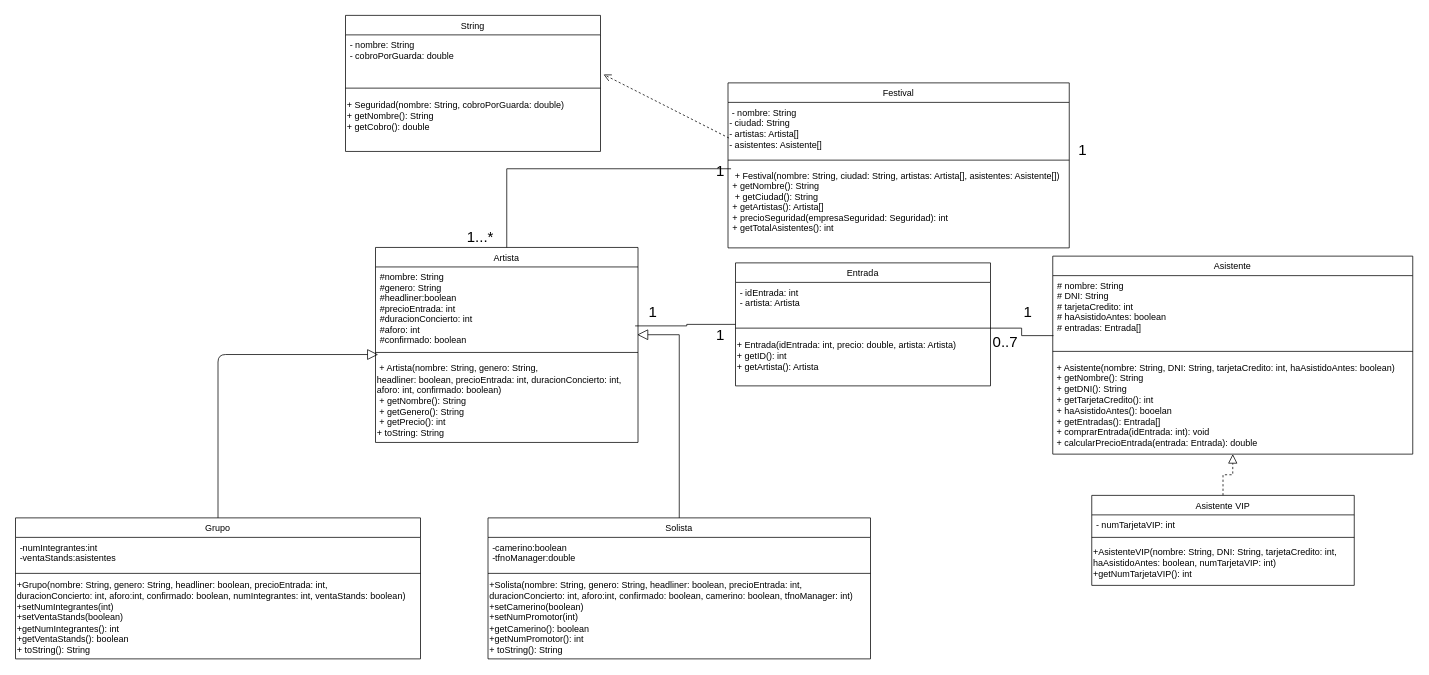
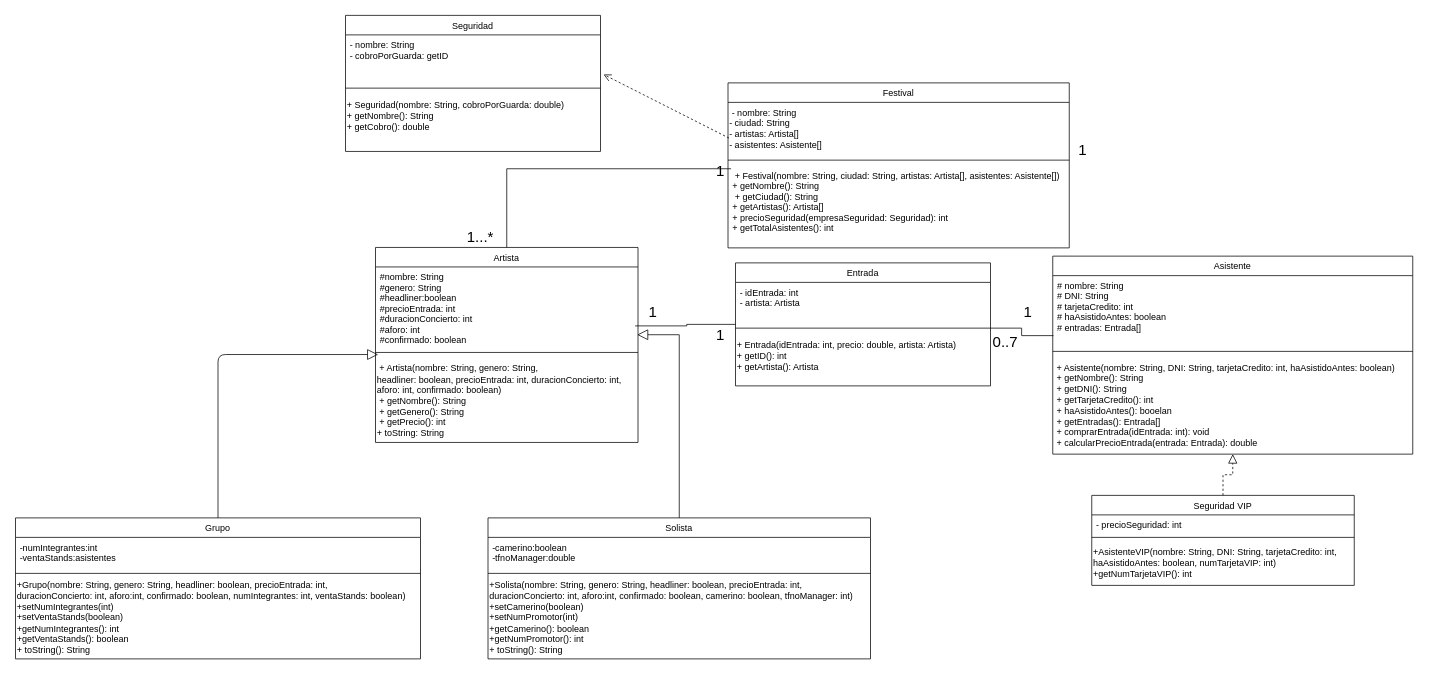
node "String": label "String" -> "Seguridad"
node "- nombre: String - cobroPorGuarda: double": label "- nombre: String - cobroPorGuarda: double" -> "- nombre: String - cobroPorGuarda: getID"
node "Asistente VIP": label "Asistente VIP" -> "Seguridad VIP"
node "- numTarjetaVIP: int": label "- numTarjetaVIP: int" -> "- precioSeguridad: int"
